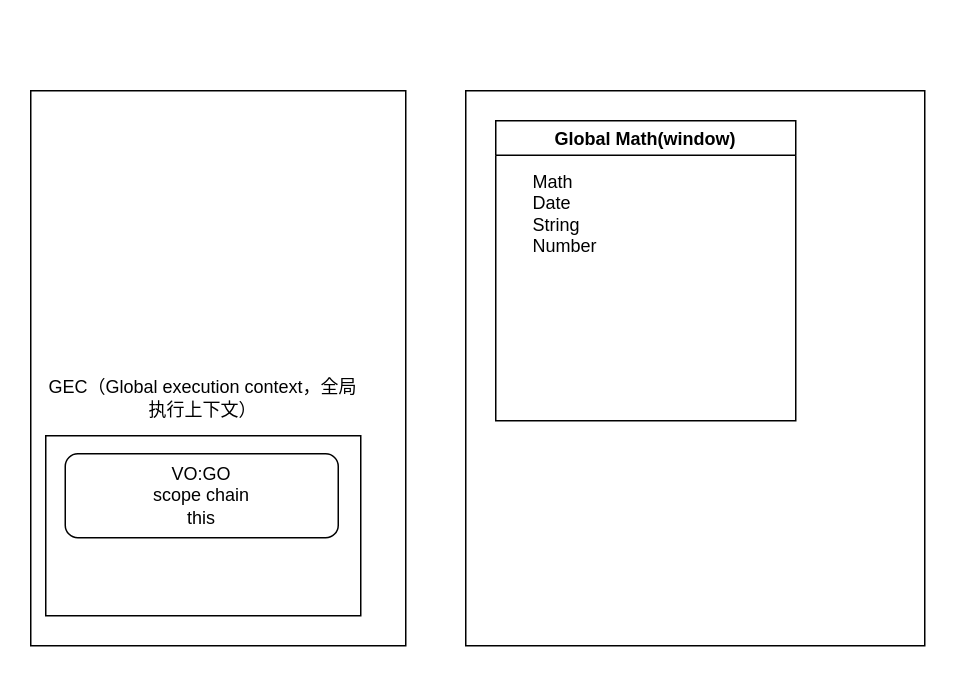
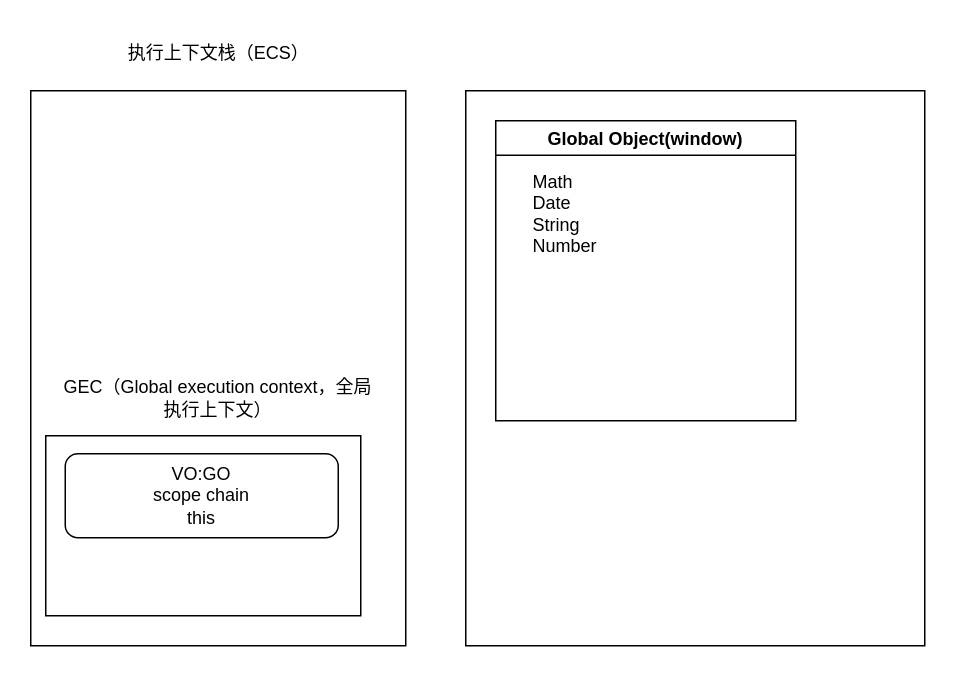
node "执行上下文栈（ECS）": added
node "Global Math(window)": label "Global Math(window)" -> "Global Object(window)"
node "GEC（Global execution context，全局执行上下文）": moved (203, 398) -> (218, 398)
